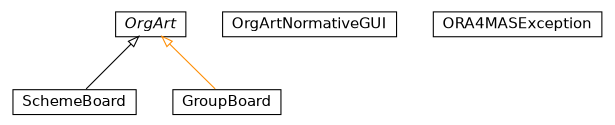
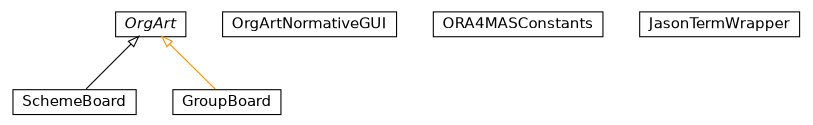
node "ORA4MASException": removed
node "ORA4MASConstants": added
node "JasonTermWrapper": added
